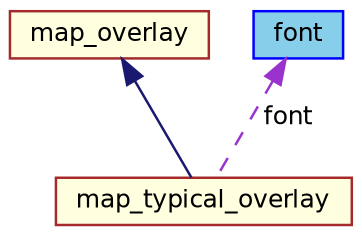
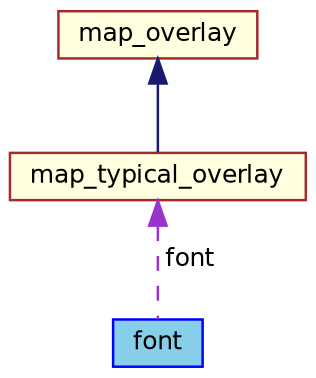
edge "map_typical_overlay" -> "font": reversed
